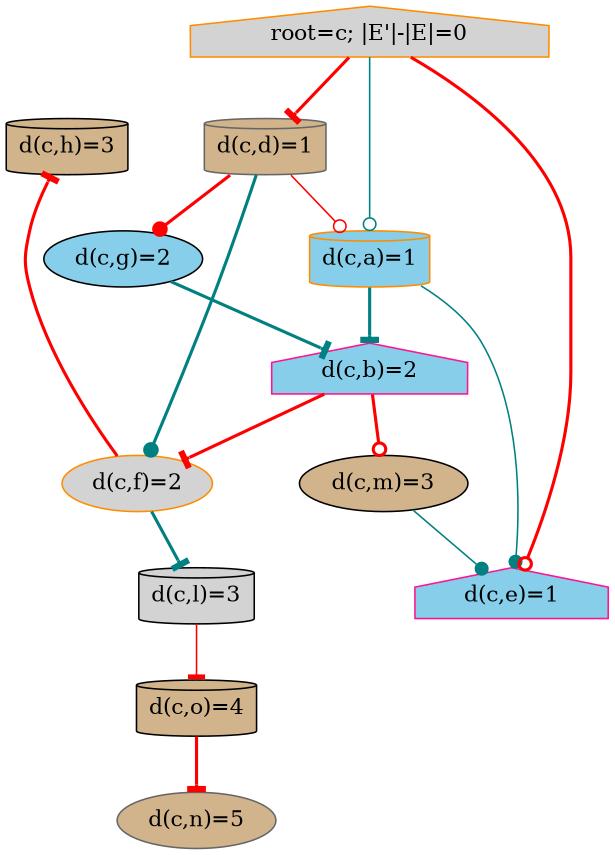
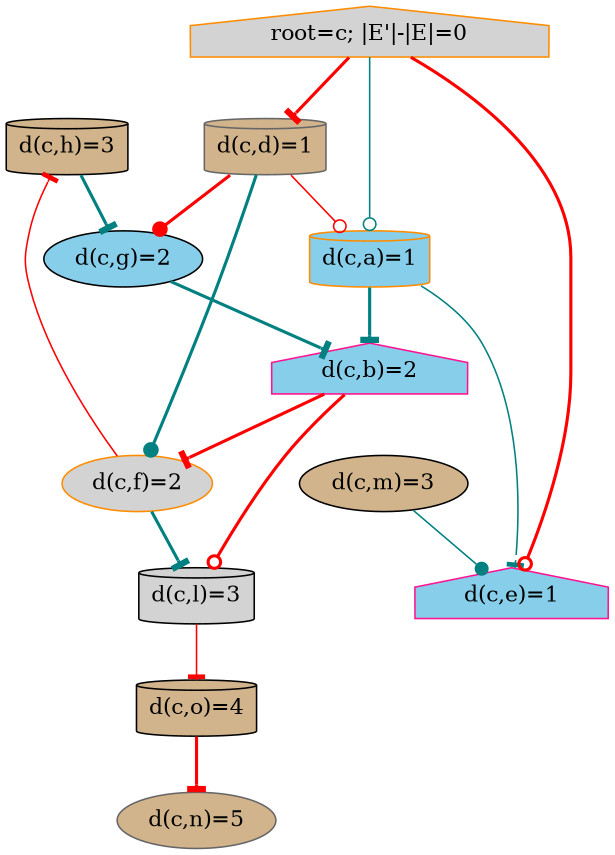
edge "d(c,h)=3" -> "d(c,g)=2": added
edge "d(c,f)=2" -> "d(c,h)=3": style bold -> solid
edge "d(c,a)=1" -> "d(c,e)=1": arrowhead dot -> tee
edge "d(c,b)=2" -> "d(c,m)=3": now "d(c,b)=2" -> "d(c,l)=3"
